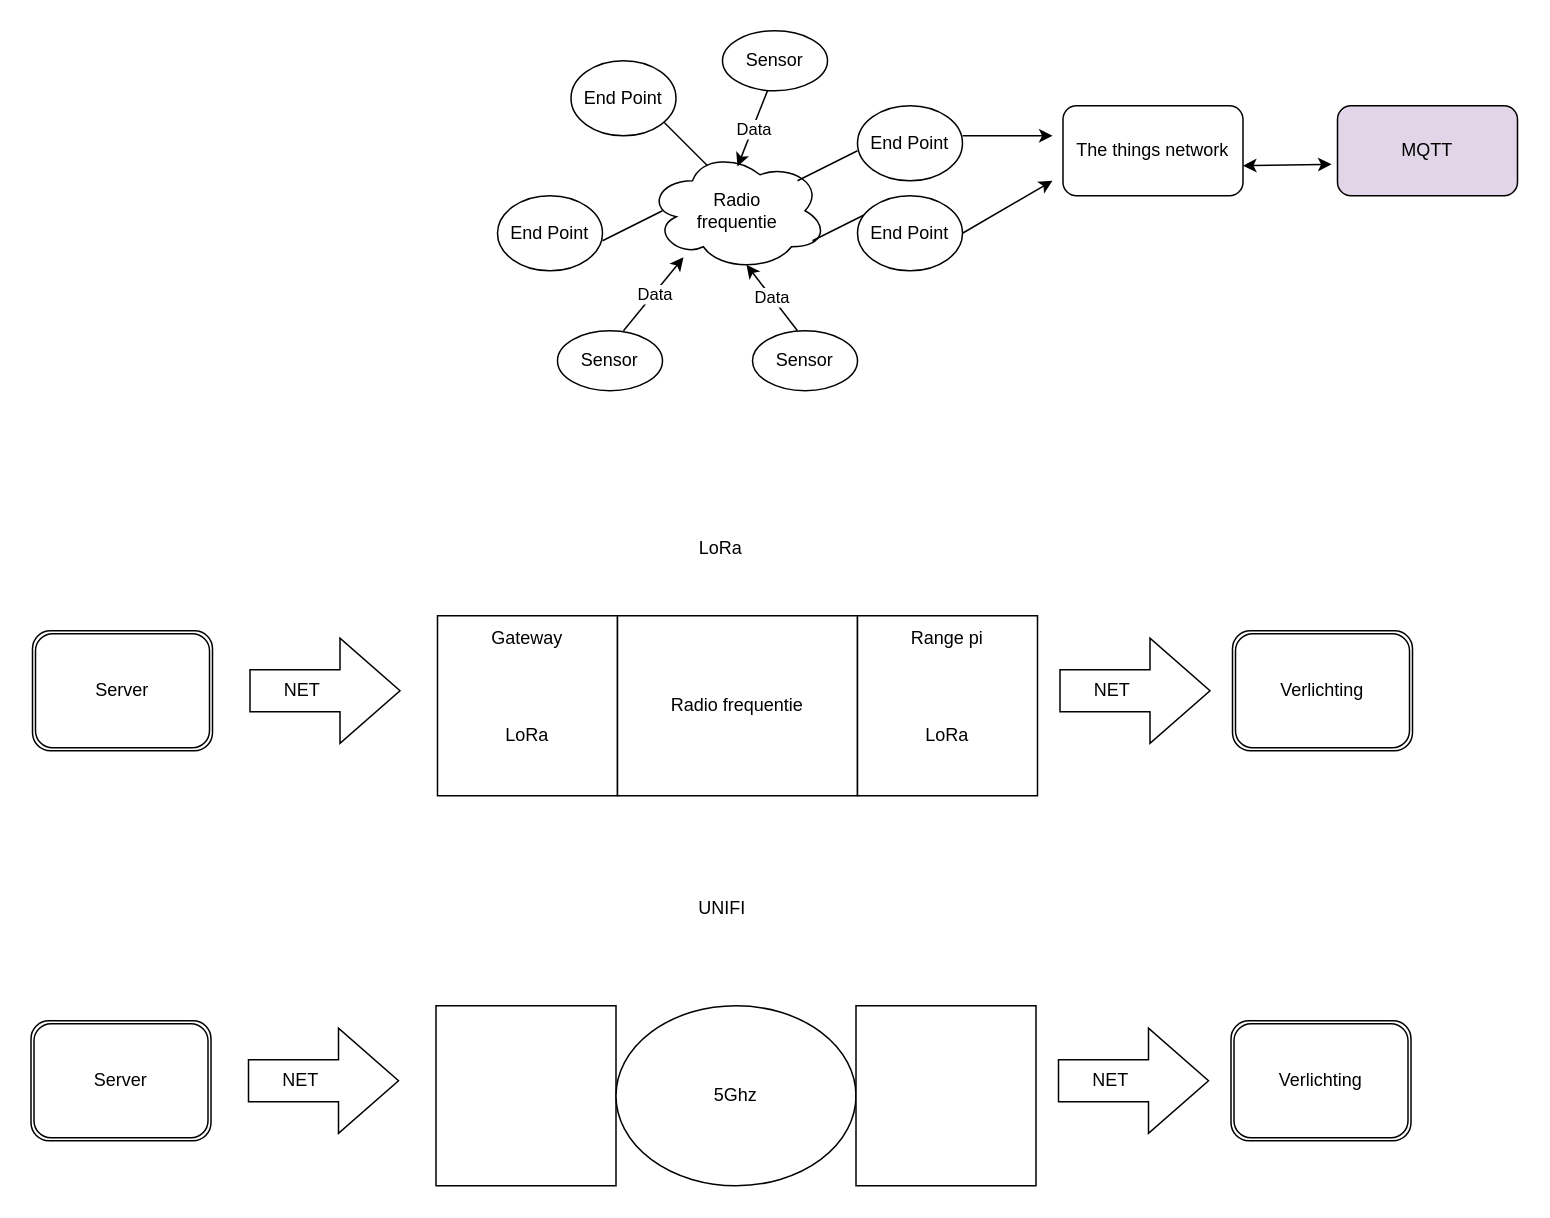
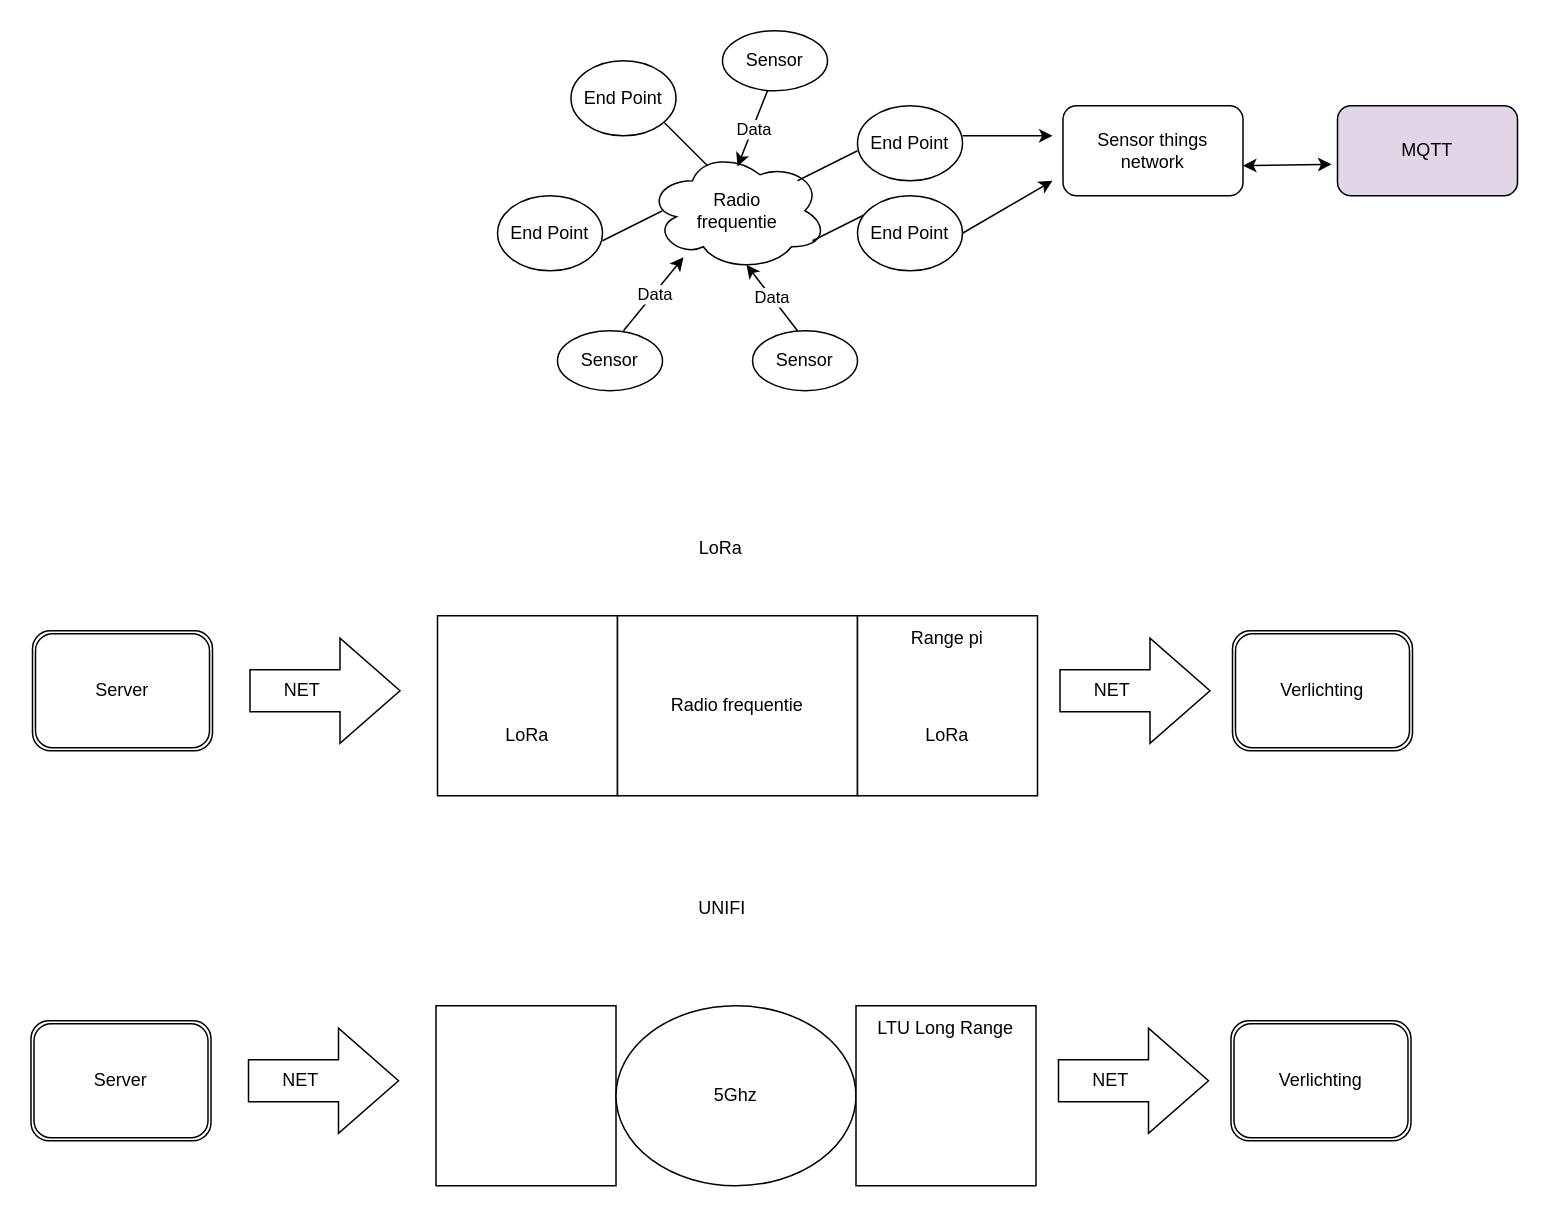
node "The things network": label "The things network" -> "Sensor things network"
node "Gateway": removed
node "LTU Long Range": added
